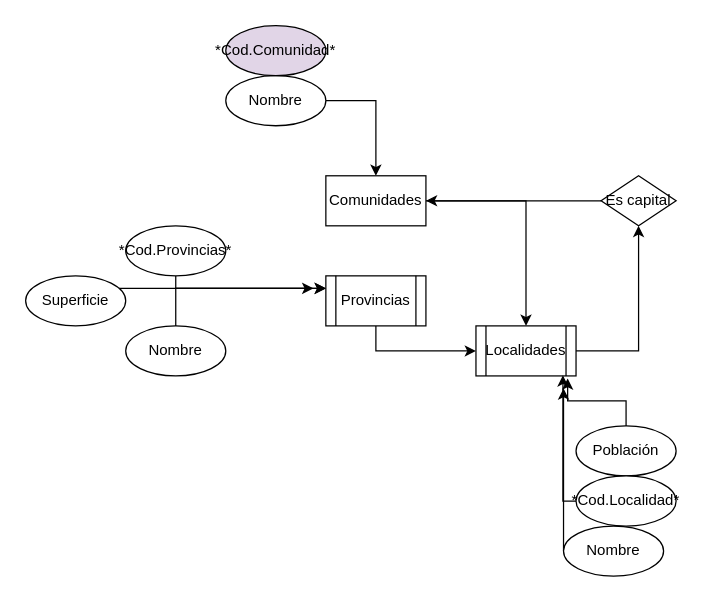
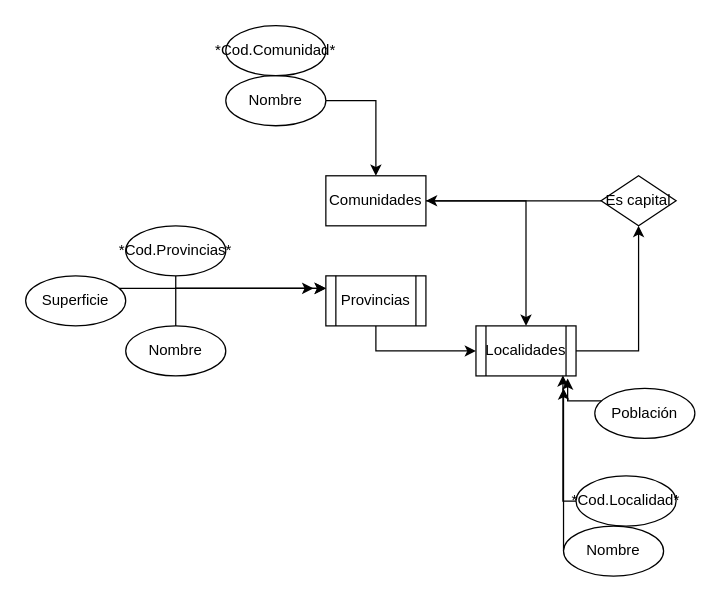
node "*Cod.Comunidad*": fillcolor #e1d5e7 -> #ffffff
node "Población": moved (626, 451) -> (644, 413)
